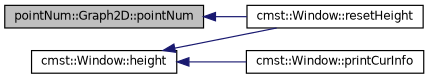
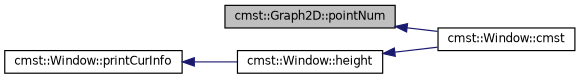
node "pointNum::Graph2D::pointNum": label "pointNum::Graph2D::pointNum" -> "cmst::Graph2D::pointNum"
node "cmst::Window::resetHeight": label "cmst::Window::resetHeight" -> "cmst::Window::cmst"
edge "cmst::Window::printCurInfo" -> "cmst::Window::height": reversed
